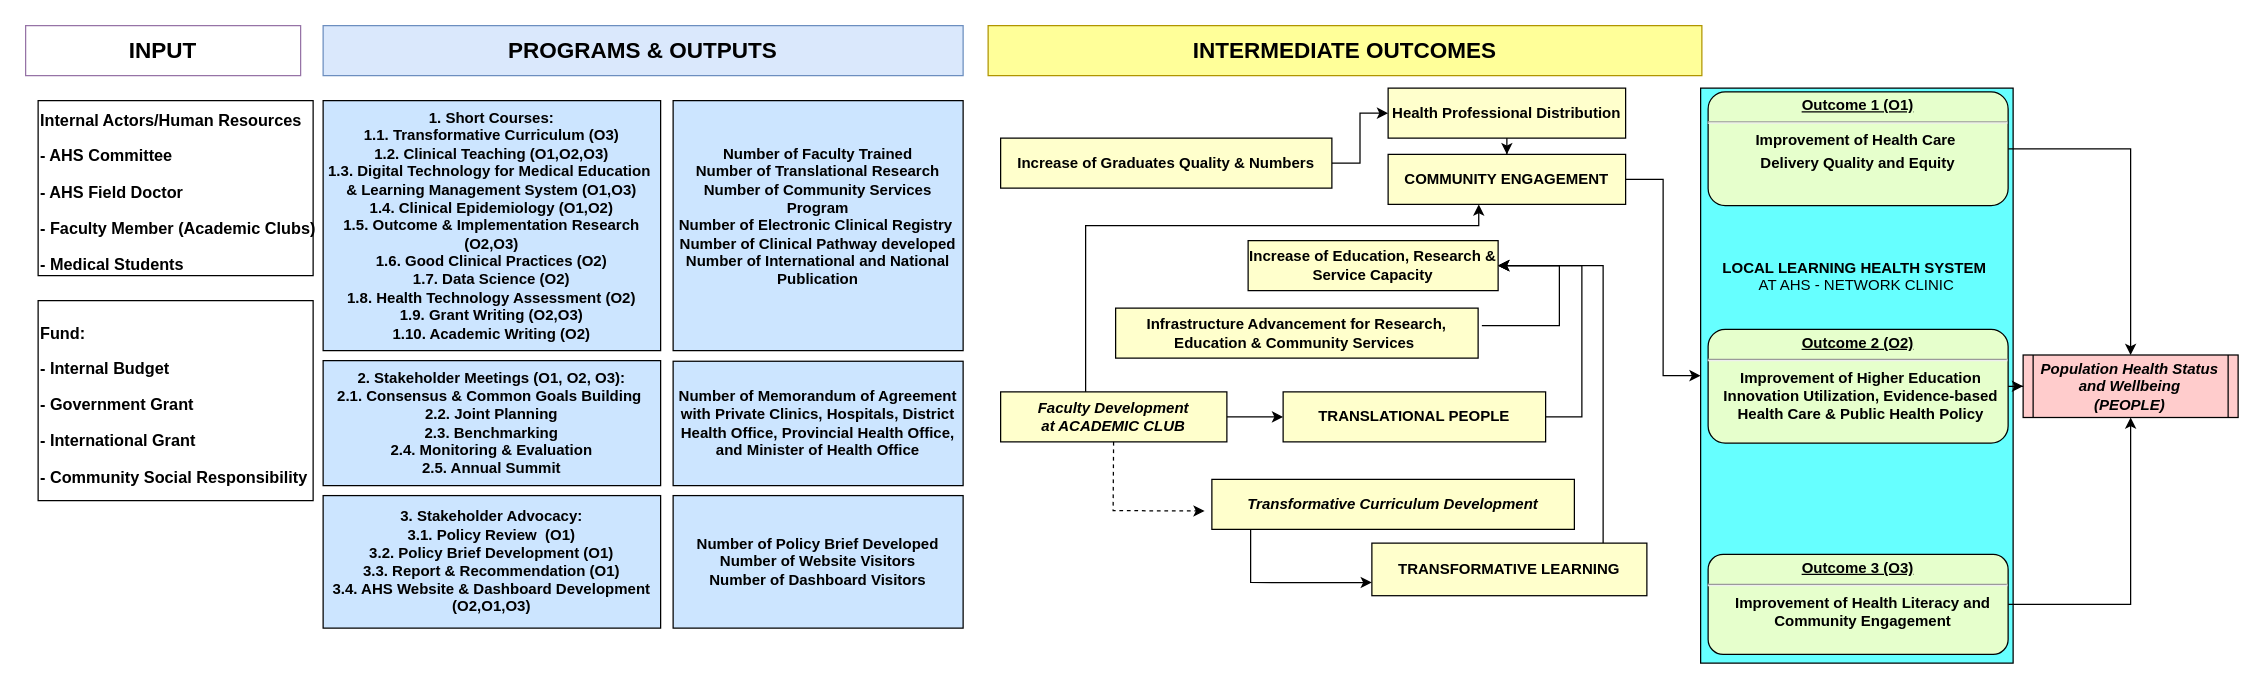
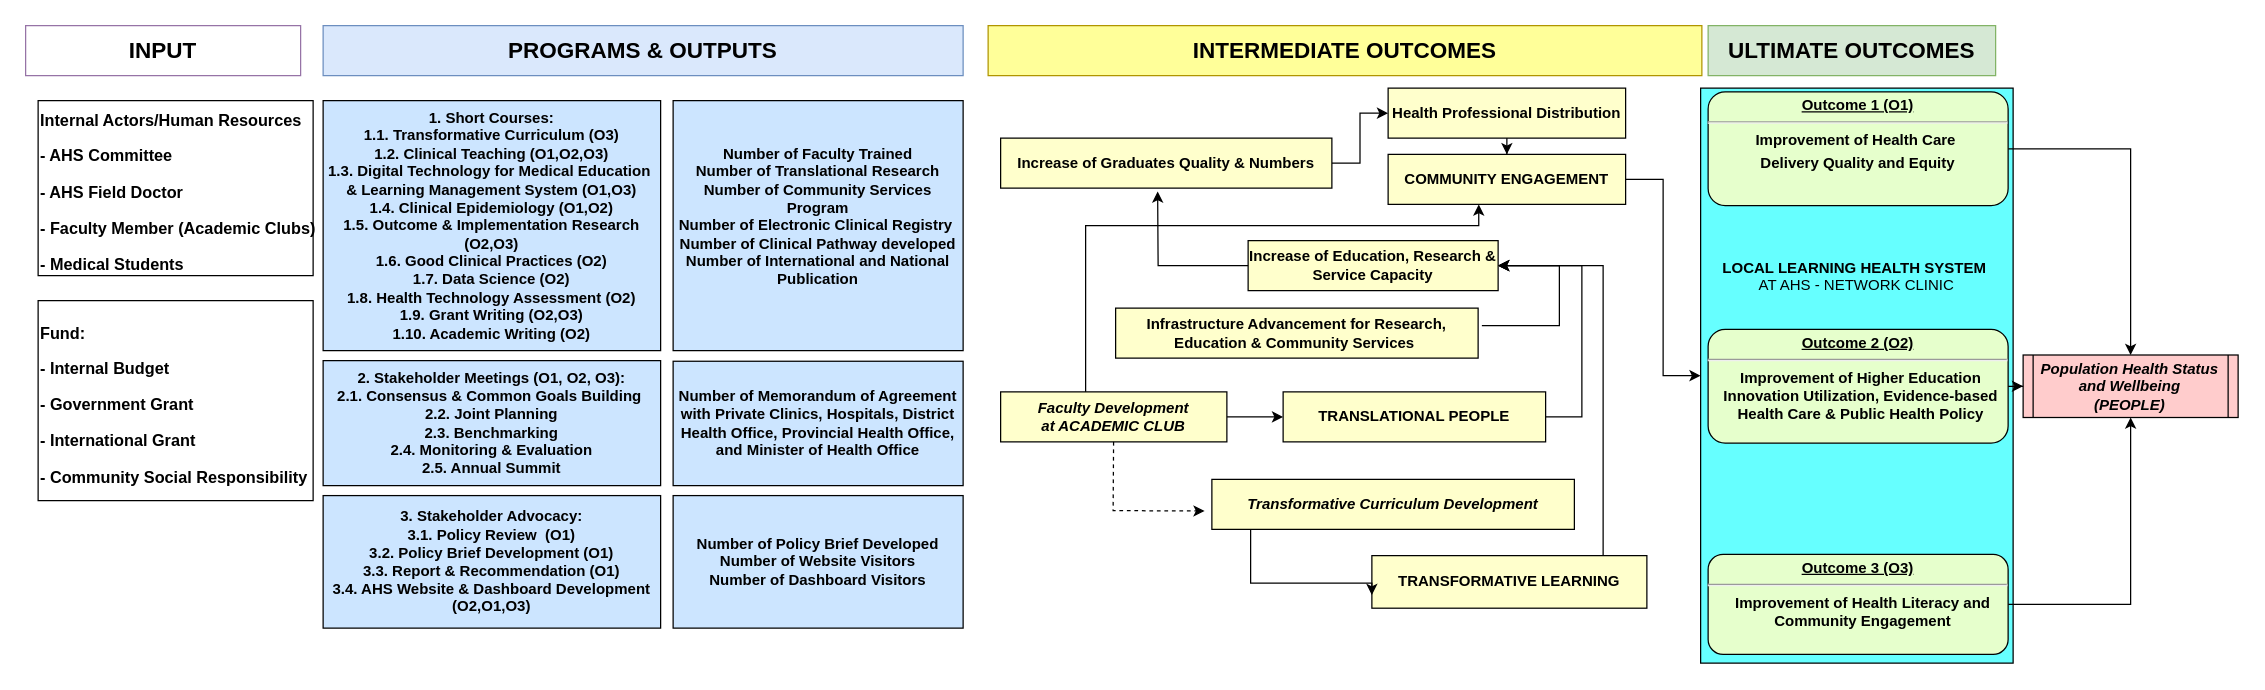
node "ULTIMATE OUTCOMES": added
edge "Increase of Education, Research & Service Capacity" -> "Increase of Graduates Quality & Numbers": added
node "TRANSFORMATIVE LEARNING": moved (1509, 569) -> (1509, 582)
